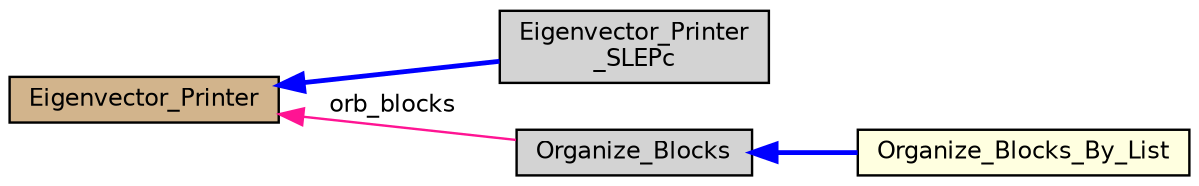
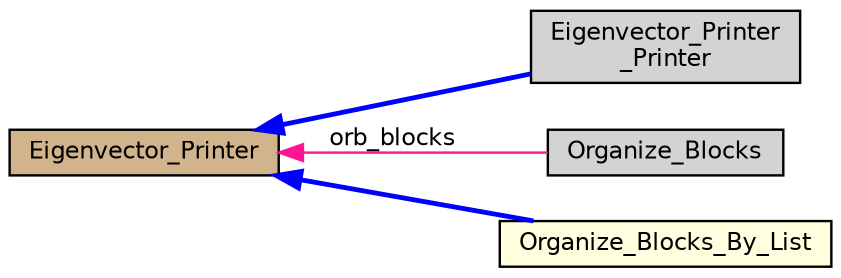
node "Eigenvector_Printer _SLEPc": label "Eigenvector_Printer _SLEPc" -> "Eigenvector_Printer _Printer"
edge "Organize_Blocks_By_List" -> "Organize_Blocks": now "Organize_Blocks_By_List" -> "Eigenvector_Printer"
